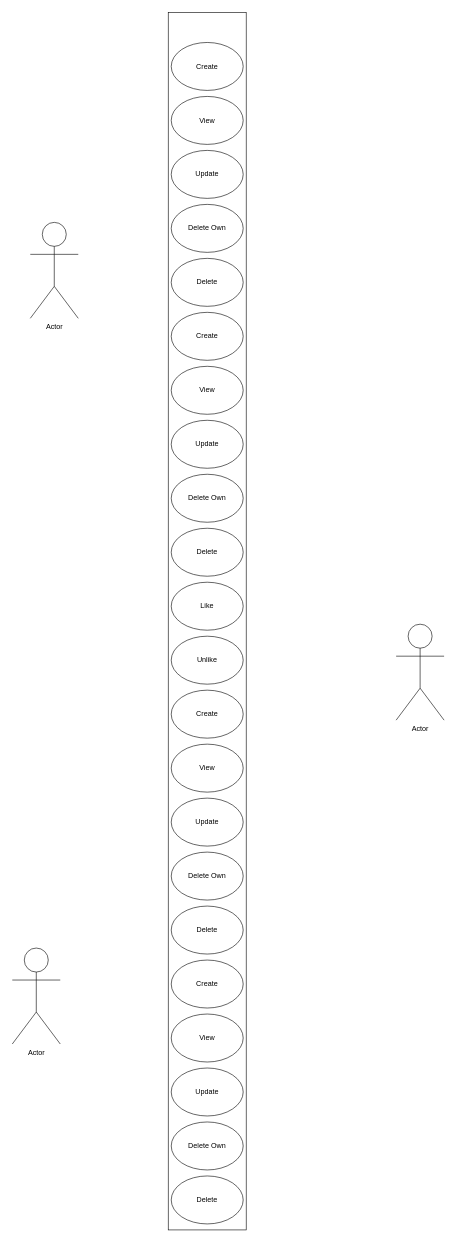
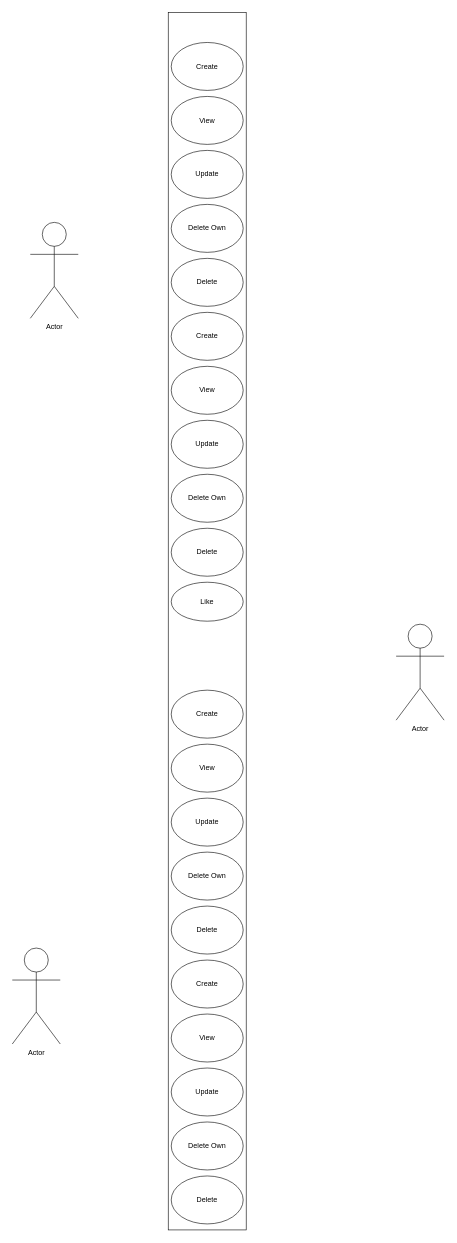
node "Like": size 72x48 -> 72x39
node "Unlike": removed
